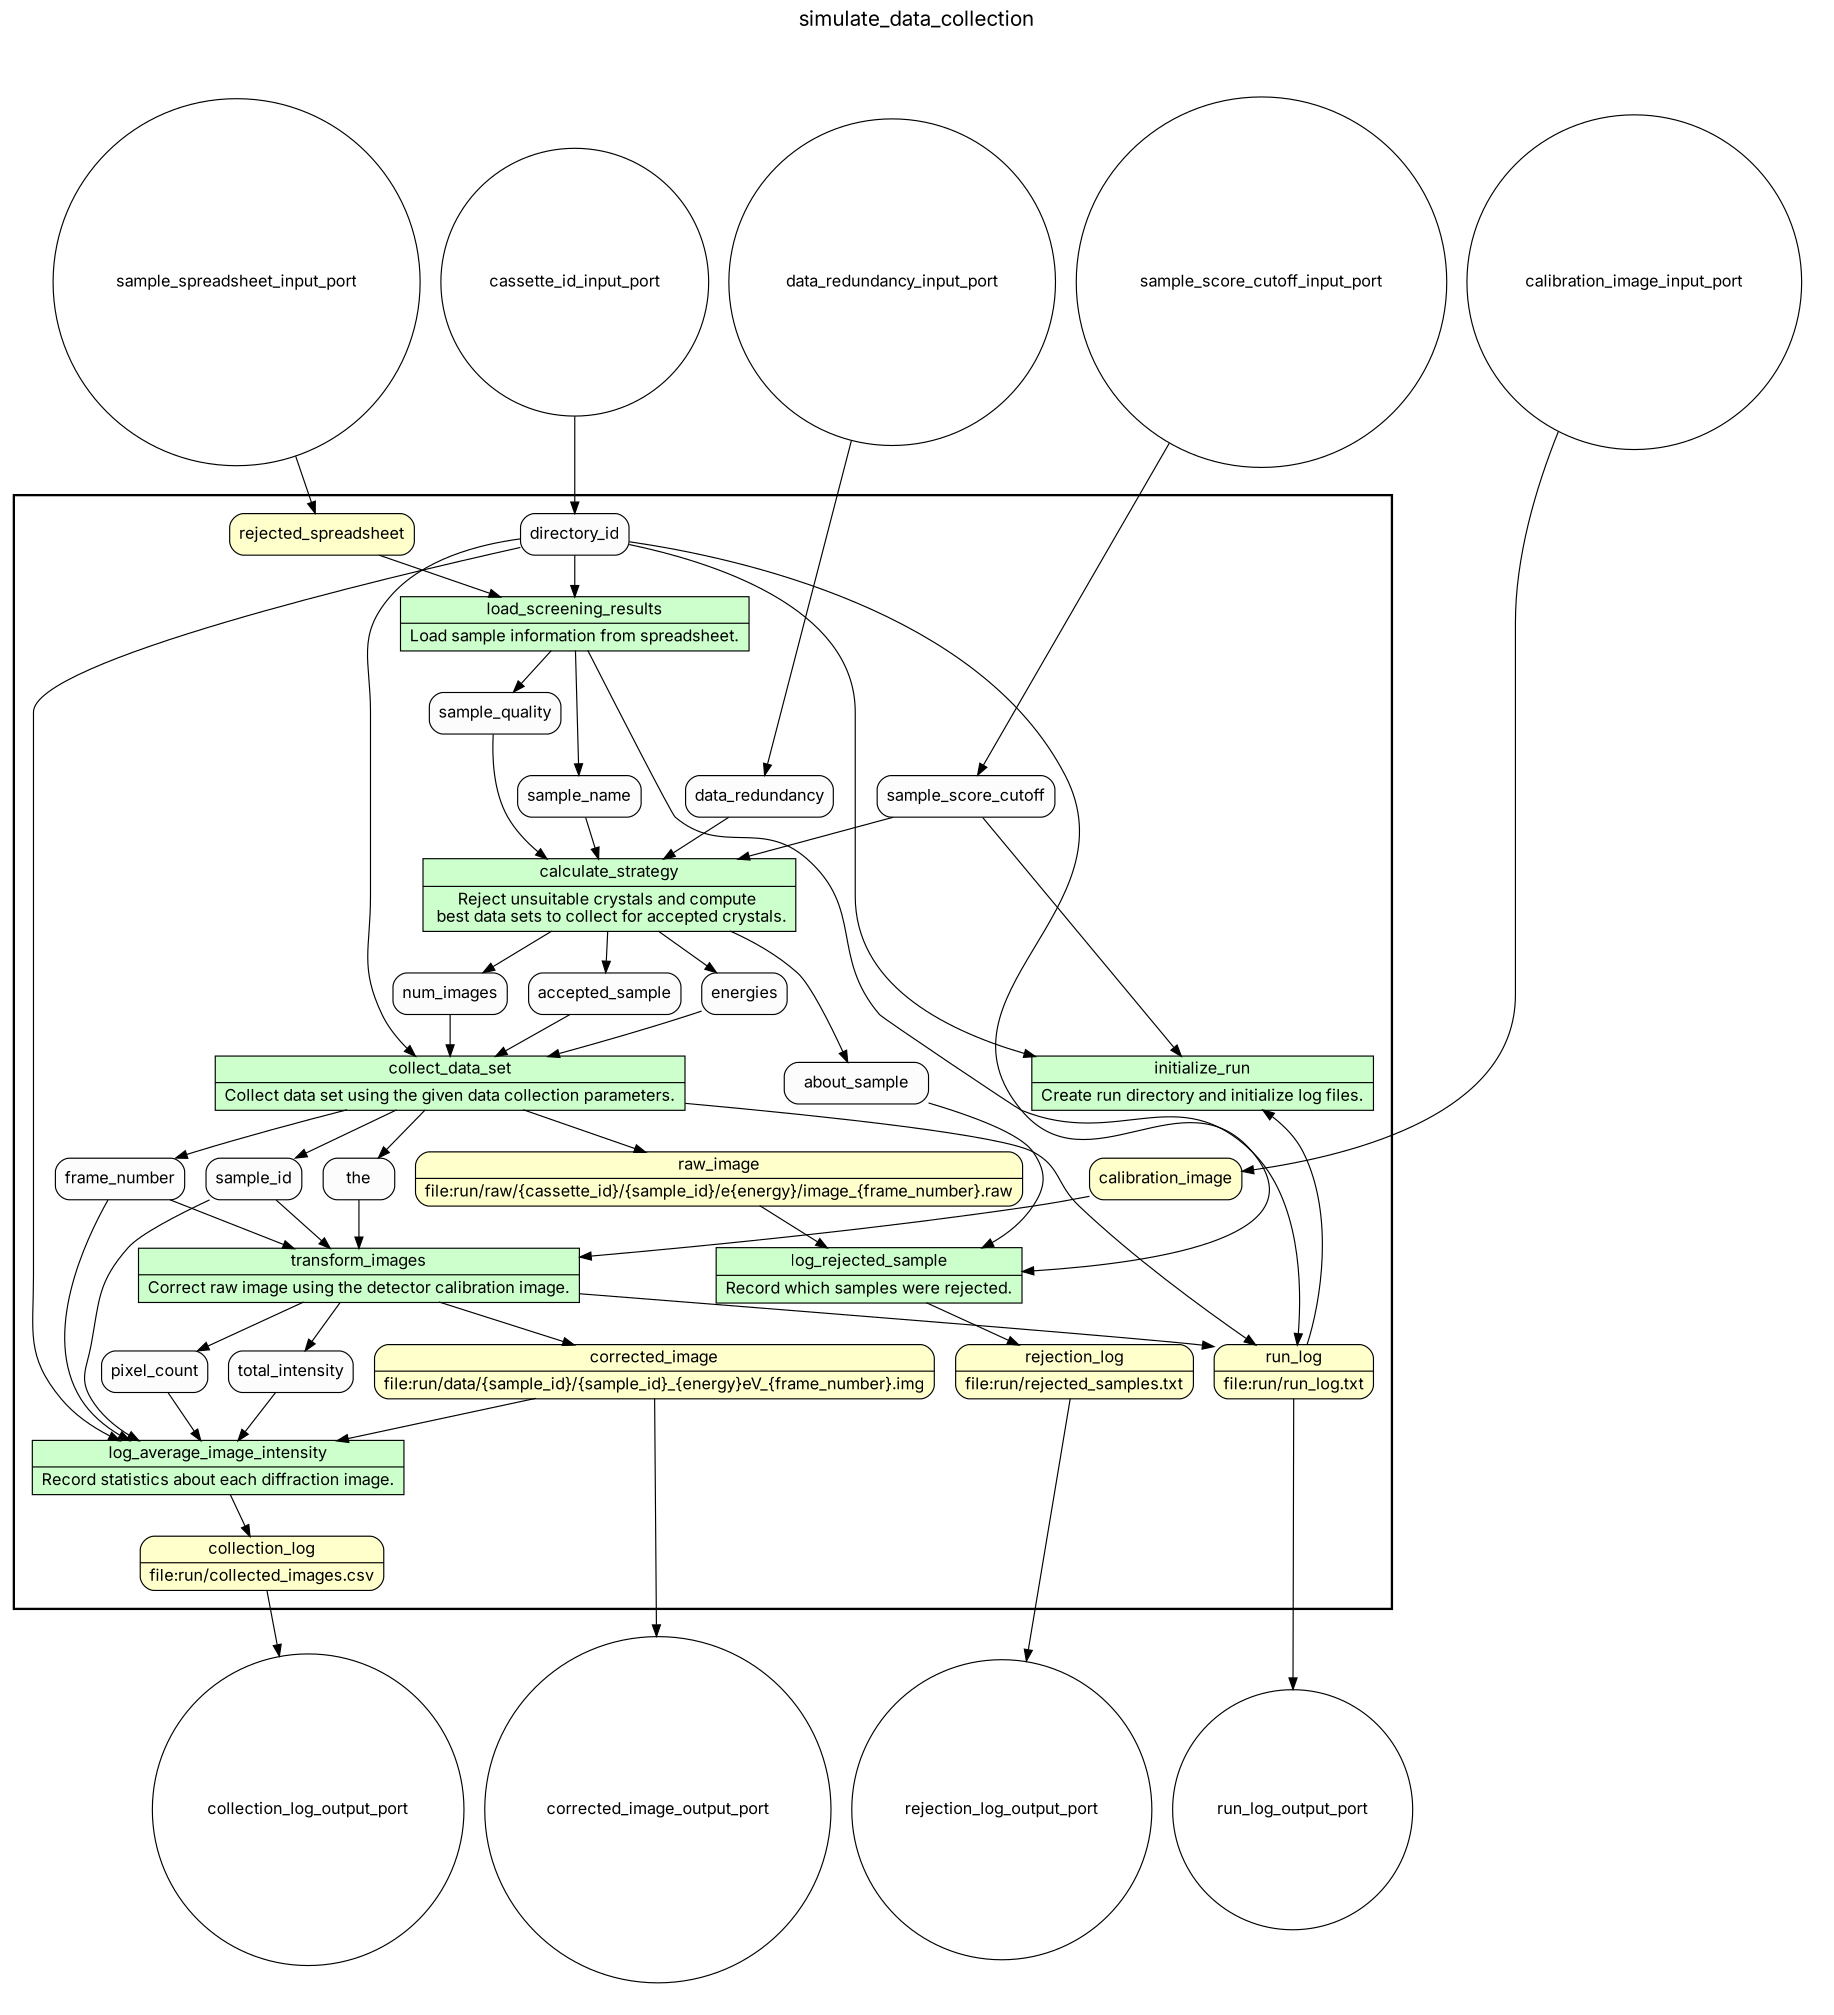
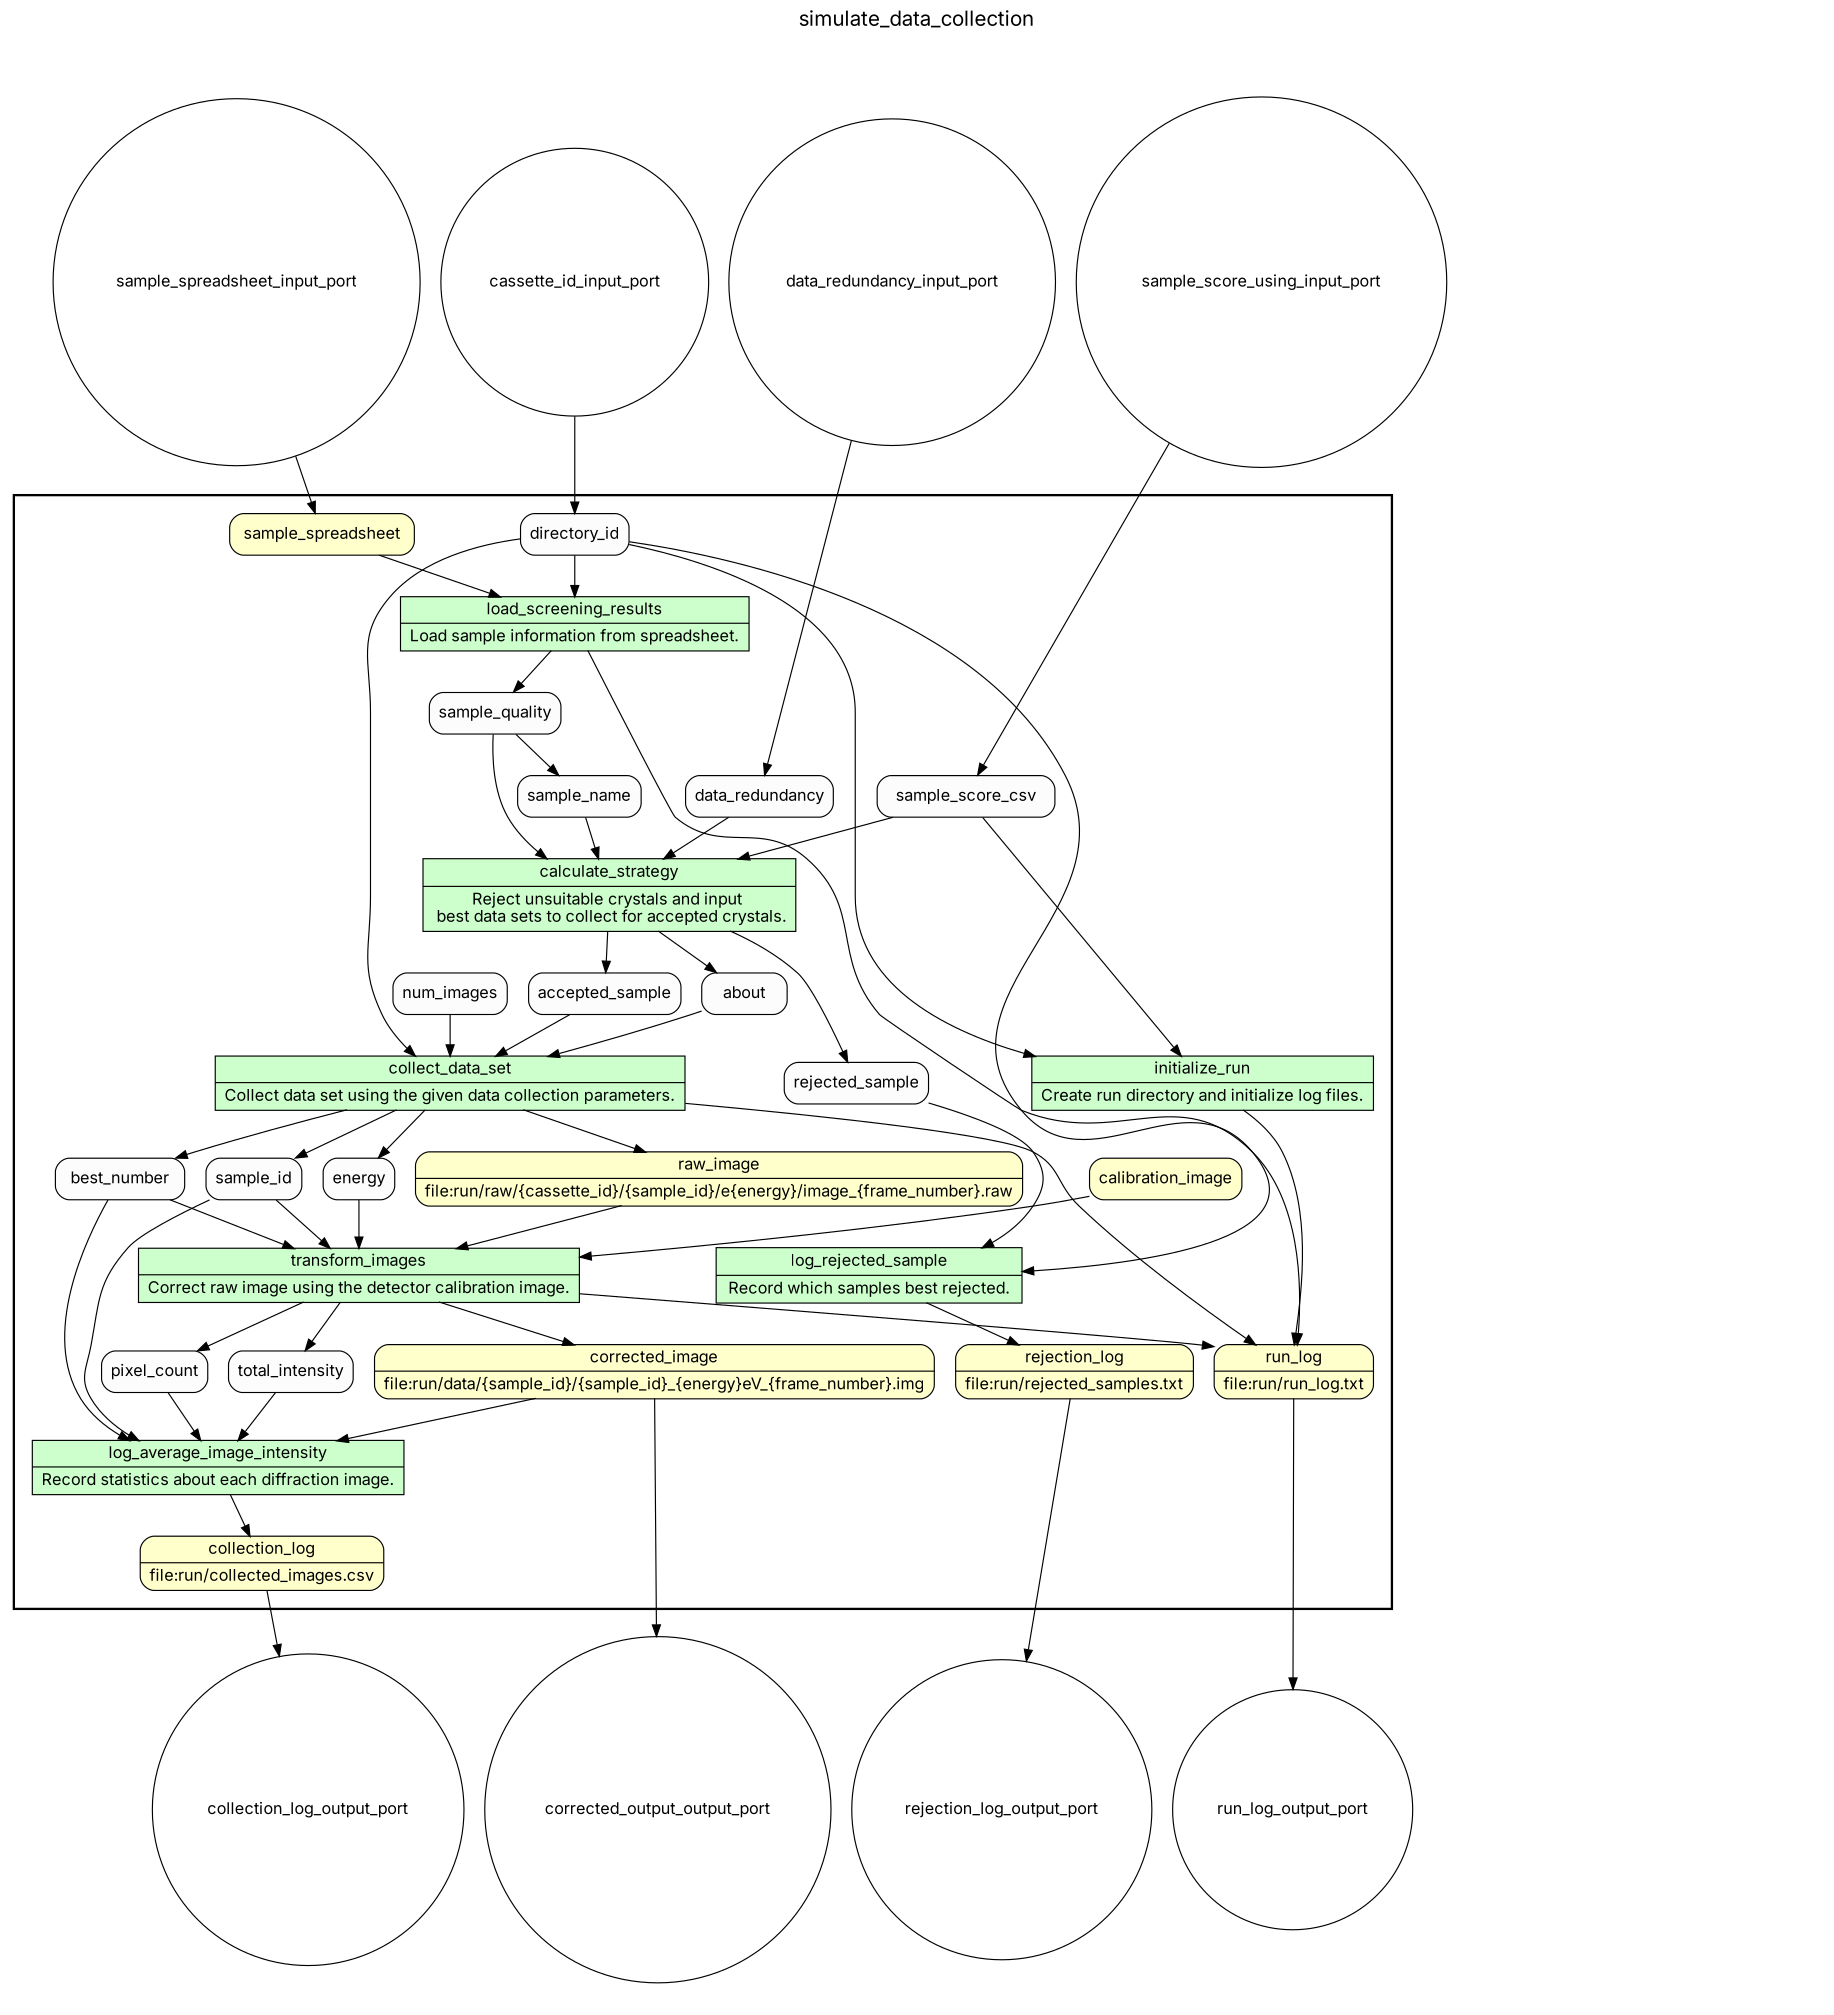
node "sample_score_cutoff_input_port": label "sample_score_cutoff_input_port" -> "sample_score_using_input_port"
node "calibration_image_input_port": removed
node "rejected_spreadsheet": label "rejected_spreadsheet" -> "sample_spreadsheet"
edge "load_screening_results" -> "sample_name": now "sample_quality" -> "sample_name"
node "sample_score_cutoff": label "sample_score_cutoff" -> "sample_score_csv"
edge "directory_id" -> "log_average_image_intensity": removed
node "calculate_strategy": text "Reject unsuitable crystals and compute" -> "Reject unsuitable crystals and input"
edge "calculate_strategy" -> "num_images": removed
node "energies": label "energies" -> "about"
node "about_sample": label "about_sample" -> "rejected_sample"
node "frame_number": label "frame_number" -> "best_number"
node "the": label "the" -> "energy"
edge "raw_image" -> "log_rejected_sample": now "raw_image" -> "transform_images"
edge "run_log" -> "initialize_run": reversed
node "log_rejected_sample": text "Record which samples were rejected." -> "Record which samples best rejected."
node "corrected_image_output_port": label "corrected_image_output_port" -> "corrected_output_output_port"
